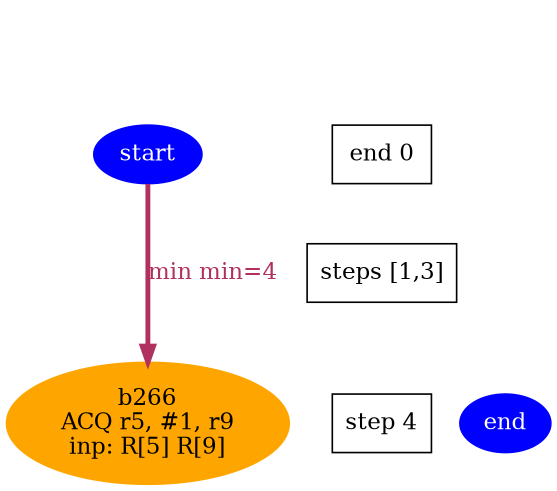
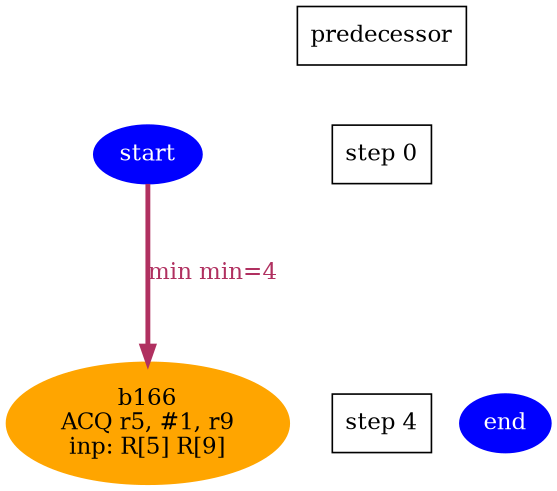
node "predecessor": added
node "end 0": label "end 0" -> "step 0"
node "steps [1,3]": removed
node "b266 ACQ r5, #1, r9 inp: R[5] R[9]": label "b266 ACQ r5, #1, r9 inp: R[5] R[9]" -> "b166 ACQ r5, #1, r9 inp: R[5] R[9]"
